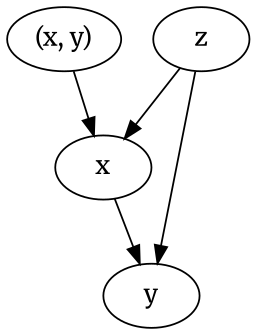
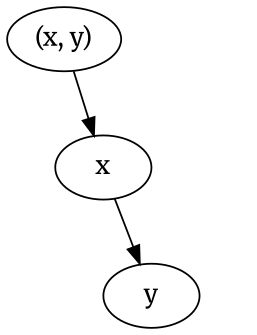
node "z": removed
